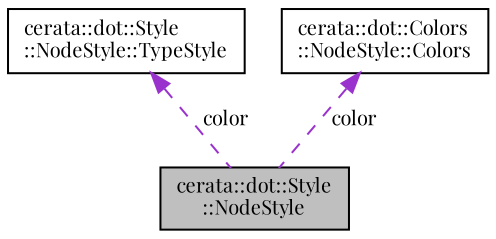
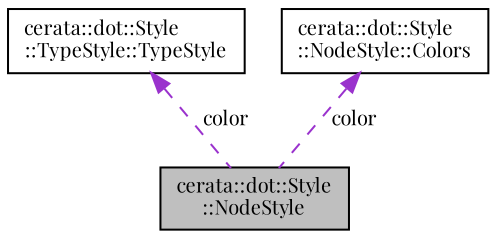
node "cerata::dot::Style ::NodeStyle::TypeStyle": label "cerata::dot::Style ::NodeStyle::TypeStyle" -> "cerata::dot::Style ::TypeStyle::TypeStyle"
node "cerata::dot::Colors ::NodeStyle::Colors": label "cerata::dot::Colors ::NodeStyle::Colors" -> "cerata::dot::Style ::NodeStyle::Colors"
